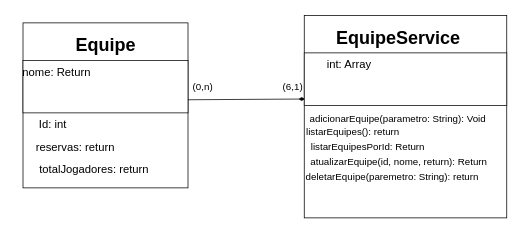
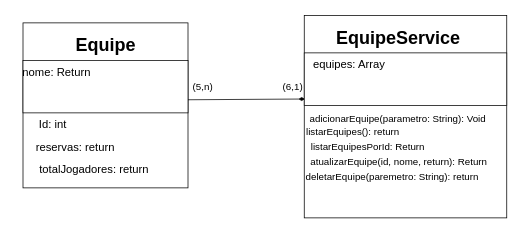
node "int: Array": label "int: Array" -> "equipes: Array"
node "(0,n)": label "(0,n)" -> "(5,n)"
